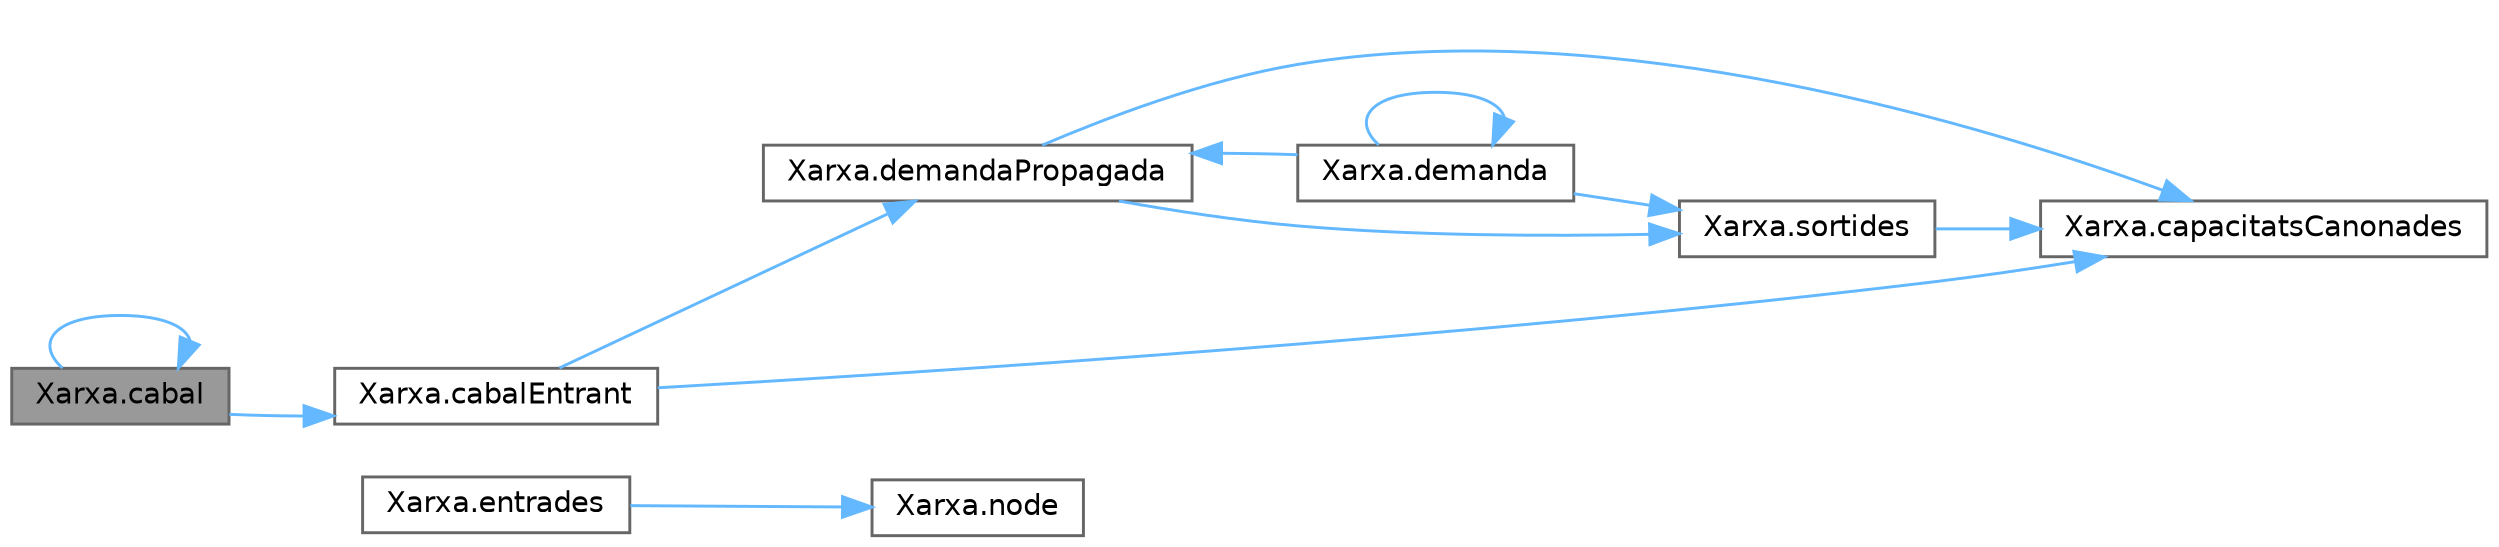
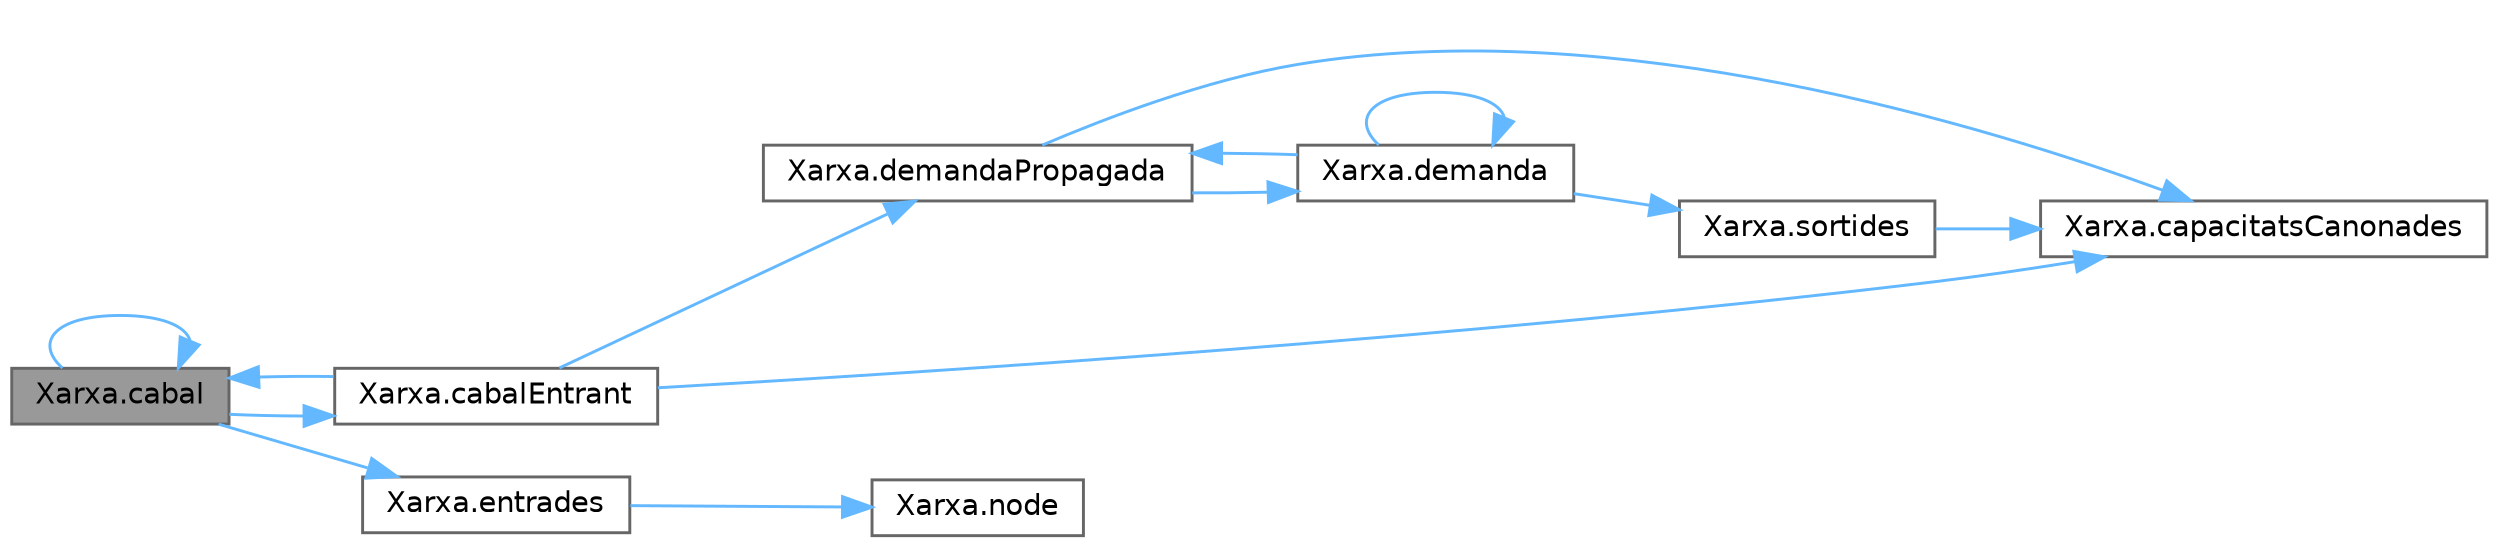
edge "Xarxa.demandaPropagada" -> "Xarxa.sortides": now "Xarxa.demandaPropagada" -> "Xarxa.demanda"
edge "Xarxa.cabalEntrant" -> "Xarxa.cabal": added
edge "Xarxa.cabal" -> "Xarxa.entrades": added
